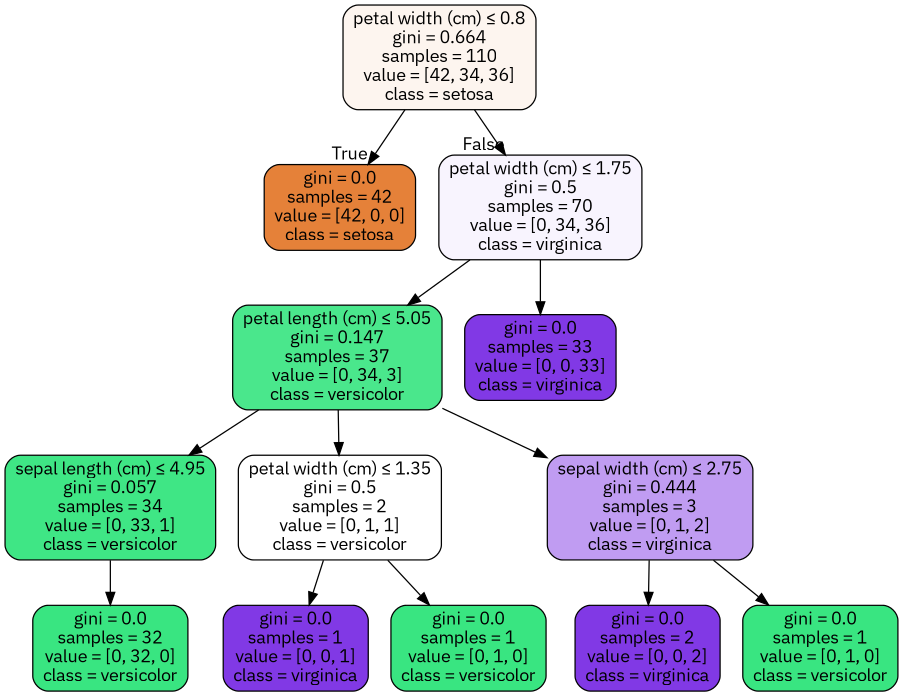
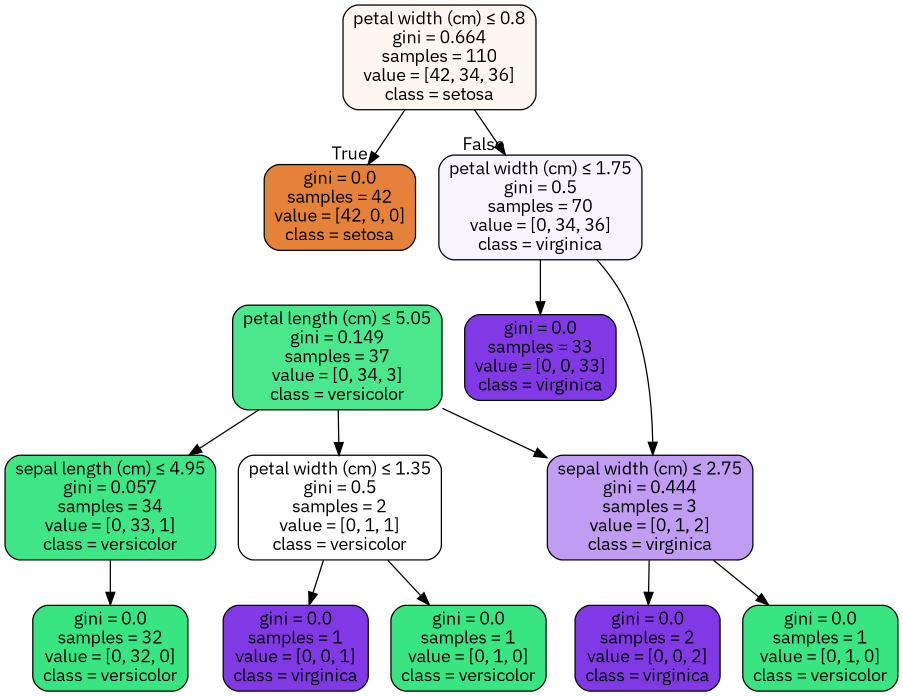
edge "petal width (cm) ≤ 1.75" -> "petal length (cm) ≤ 5.05": now "petal width (cm) ≤ 1.75" -> "sepal width (cm) ≤ 2.75"
node "petal length (cm) ≤ 5.05": text "gini = 0.147" -> "gini = 0.149"
